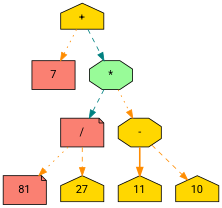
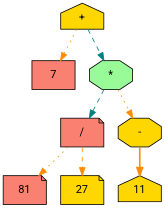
node "27": shape house -> note
node "10": removed
